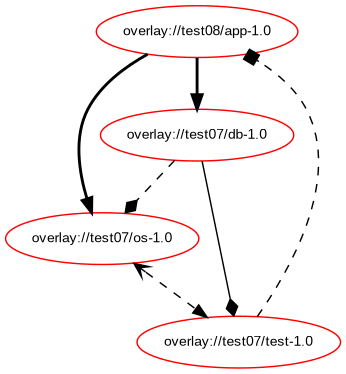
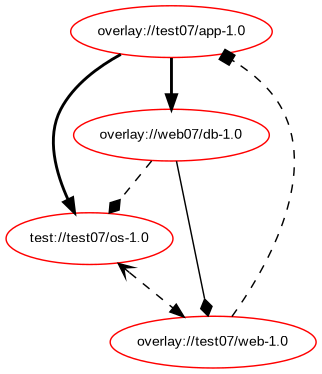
node "overlay://test08/app-1.0": label "overlay://test08/app-1.0" -> "overlay://test07/app-1.0"
node "overlay://test07/db-1.0": label "overlay://test07/db-1.0" -> "overlay://web07/db-1.0"
node "overlay://test07/os-1.0": label "overlay://test07/os-1.0" -> "test://test07/os-1.0"
node "overlay://test07/test-1.0": label "overlay://test07/test-1.0" -> "overlay://test07/web-1.0"
